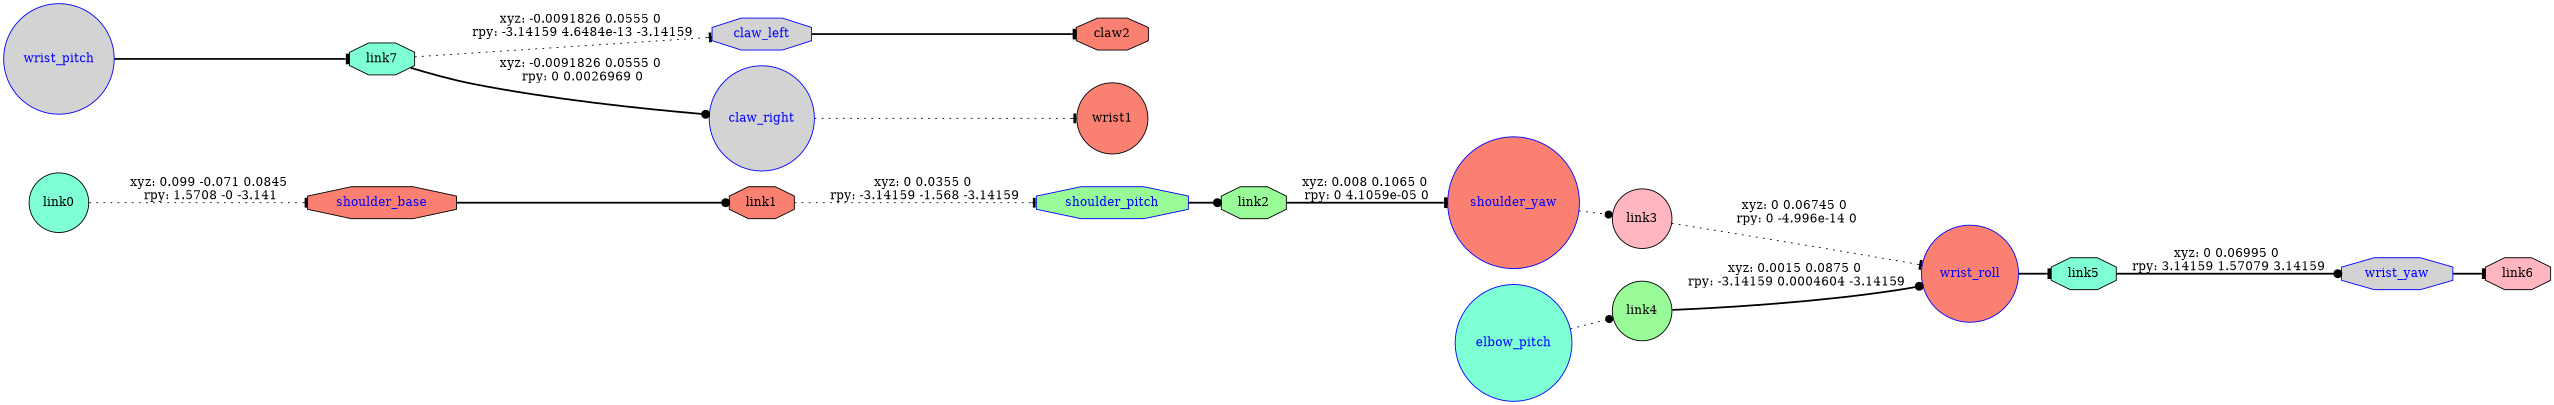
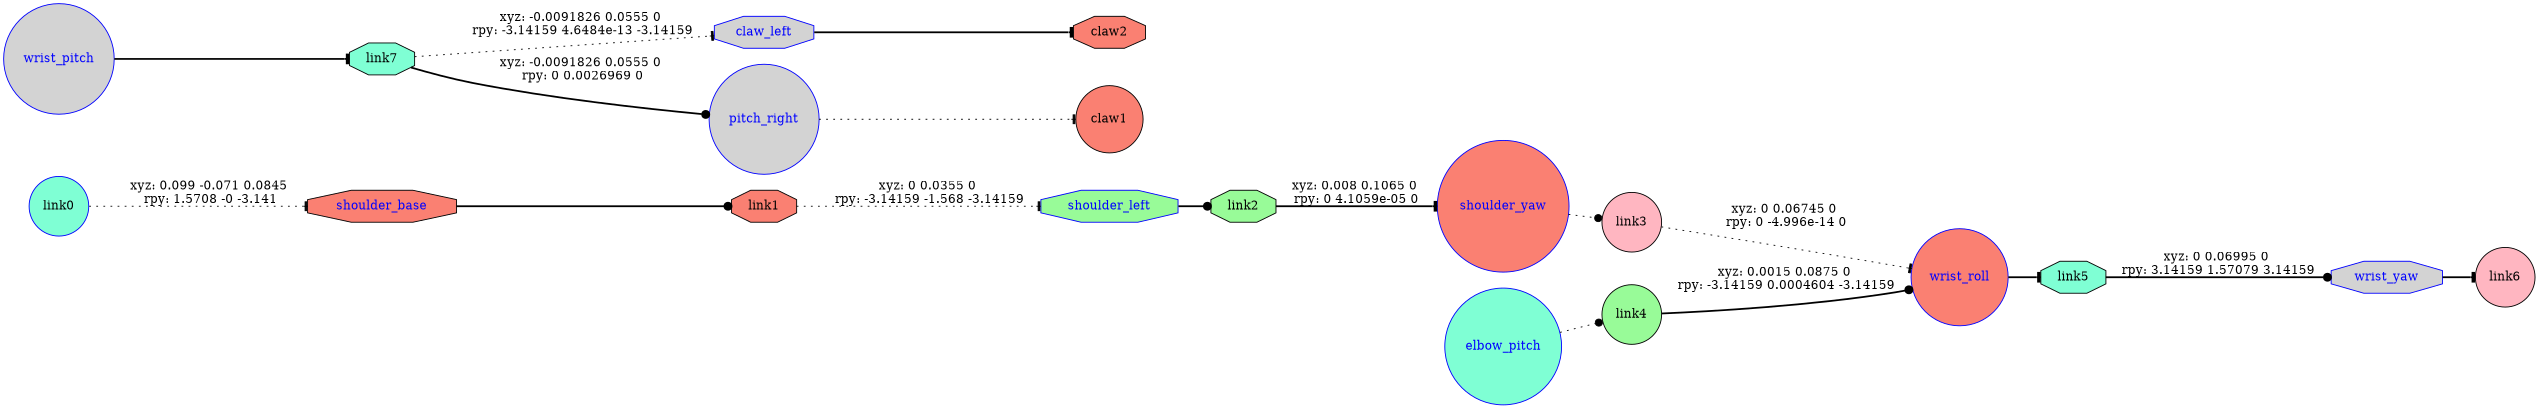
node "claw_right": label "claw_right" -> "pitch_right"
node "wrist1": label "wrist1" -> "claw1"
node "link0": color black -> blue
node "shoulder_pitch": label "shoulder_pitch" -> "shoulder_left"
node "link6": shape octagon -> circle
